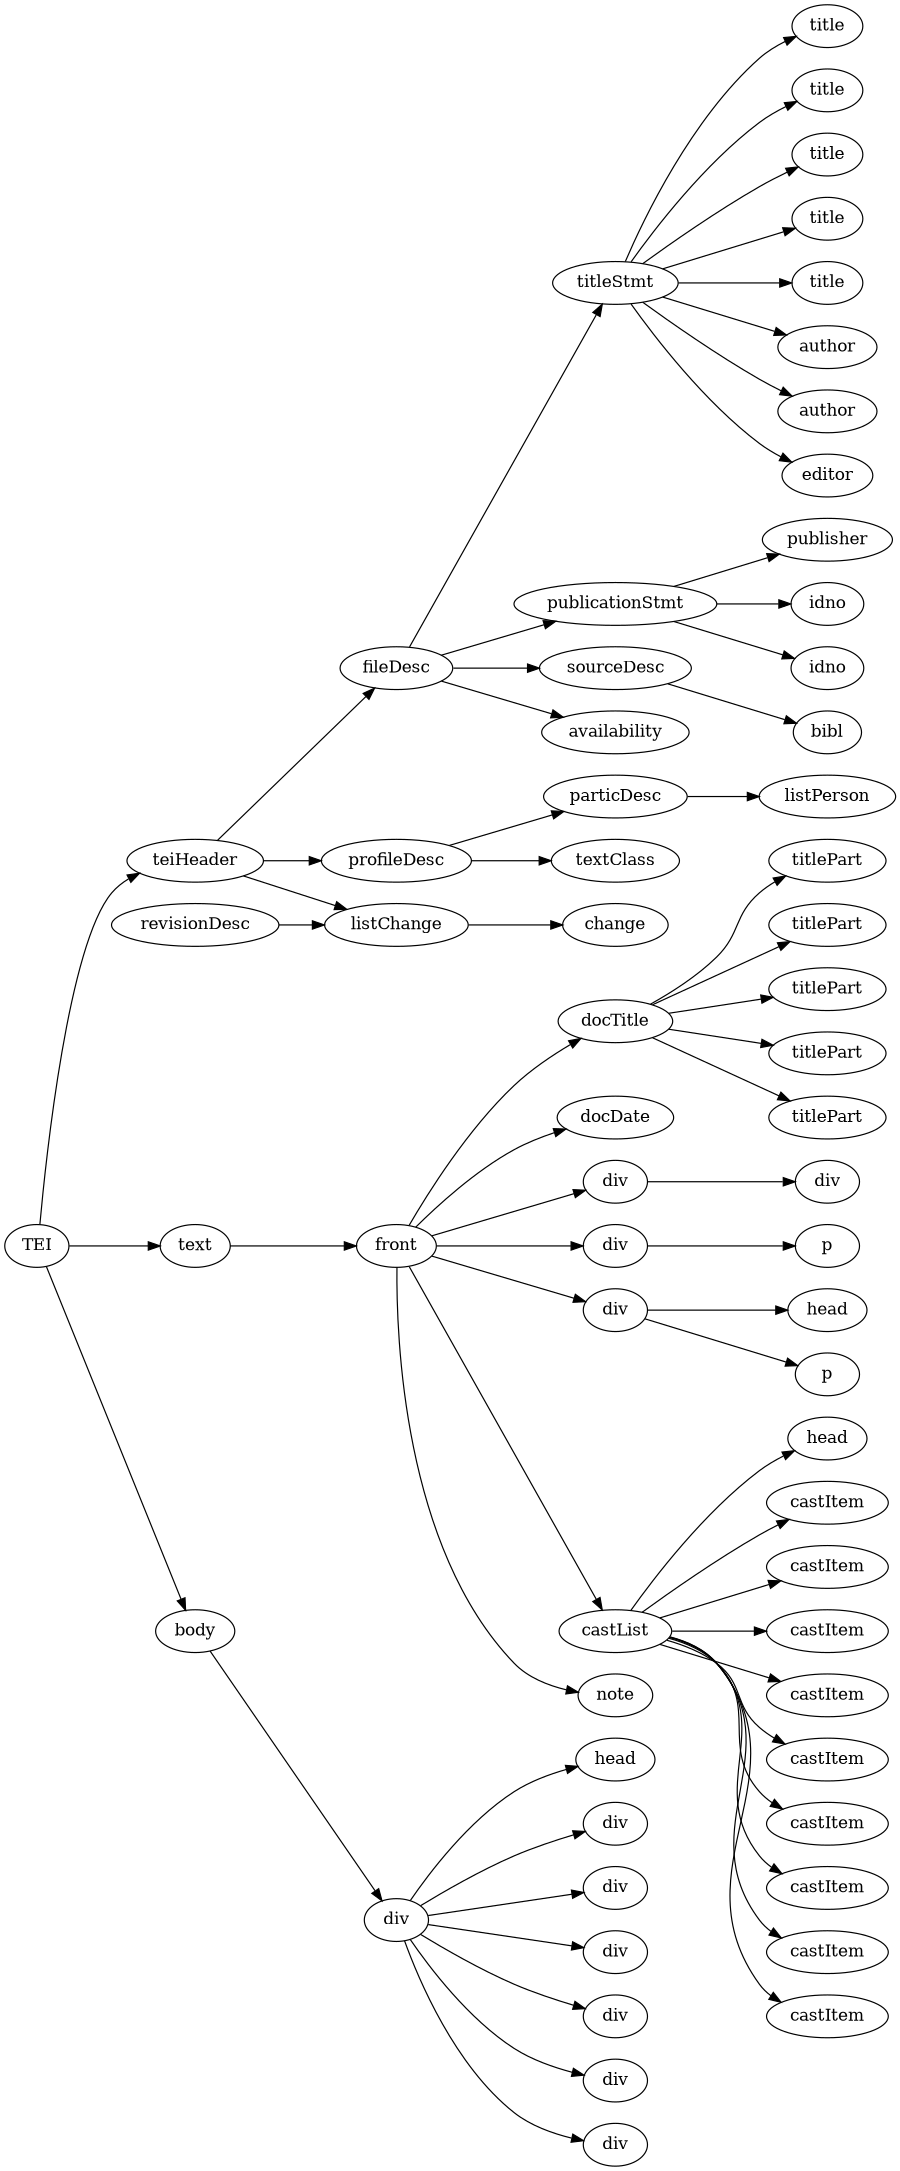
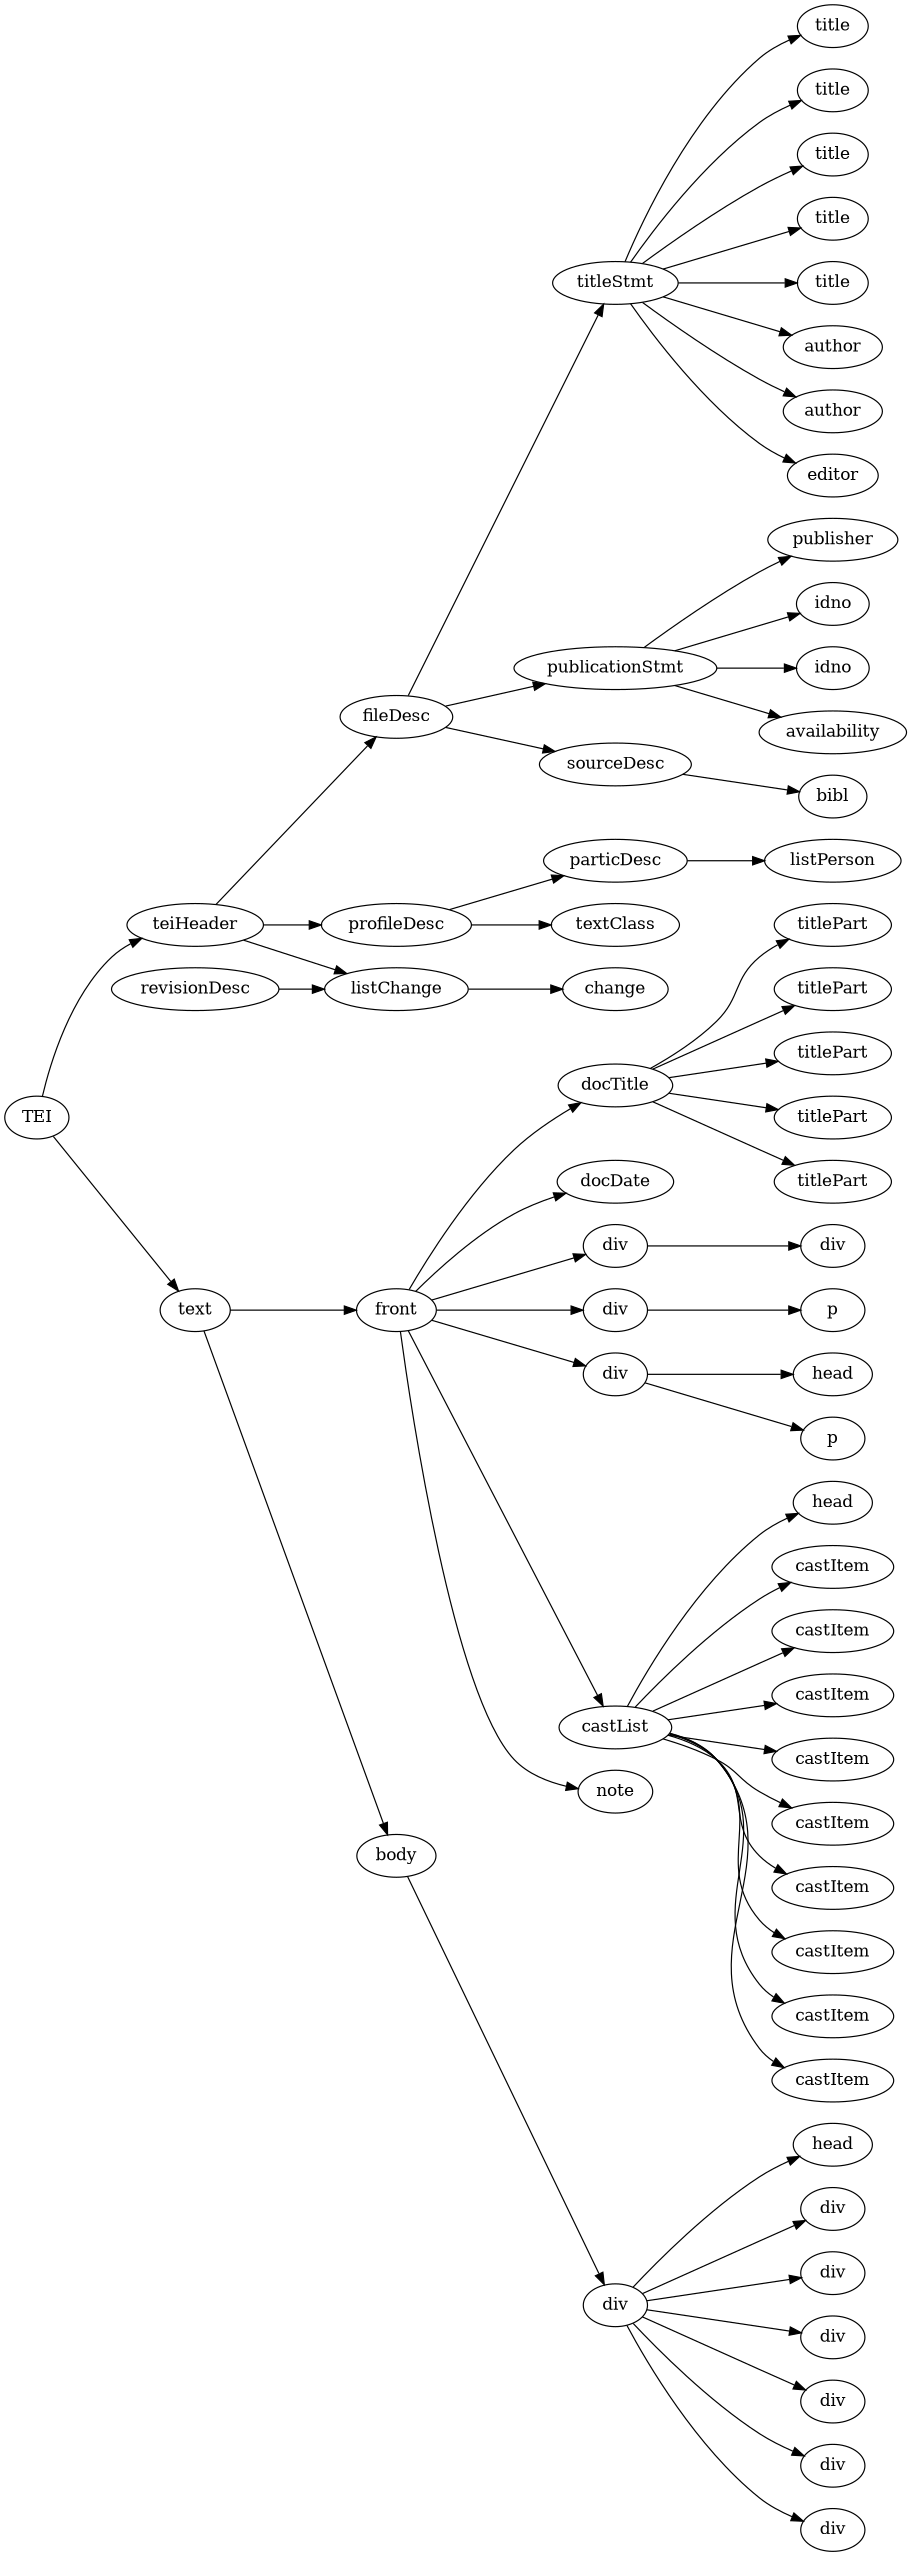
edge "fileDesc" -> "availability": now "publicationStmt" -> "availability"
edge "TEI" -> "body": now "text" -> "body"
